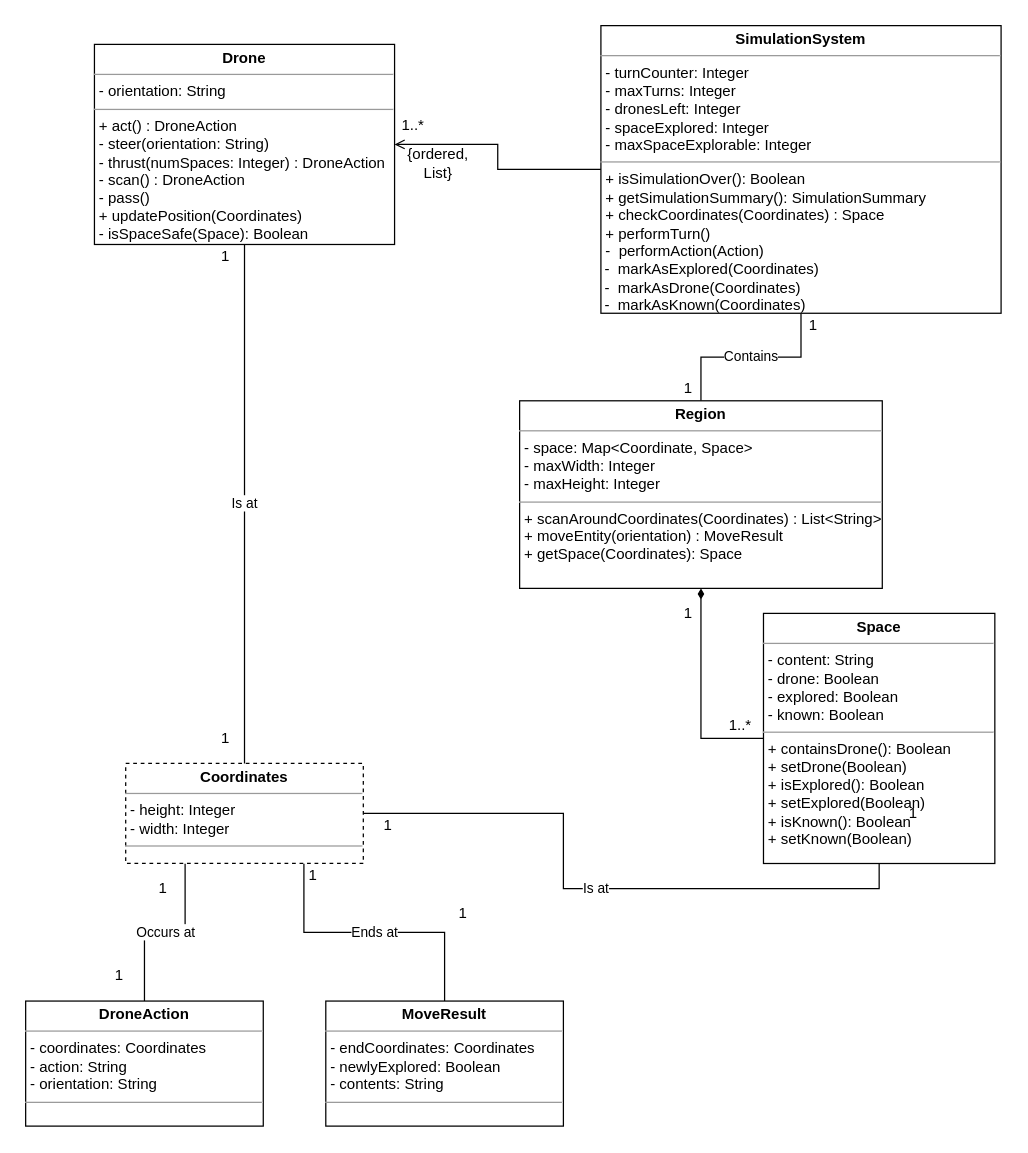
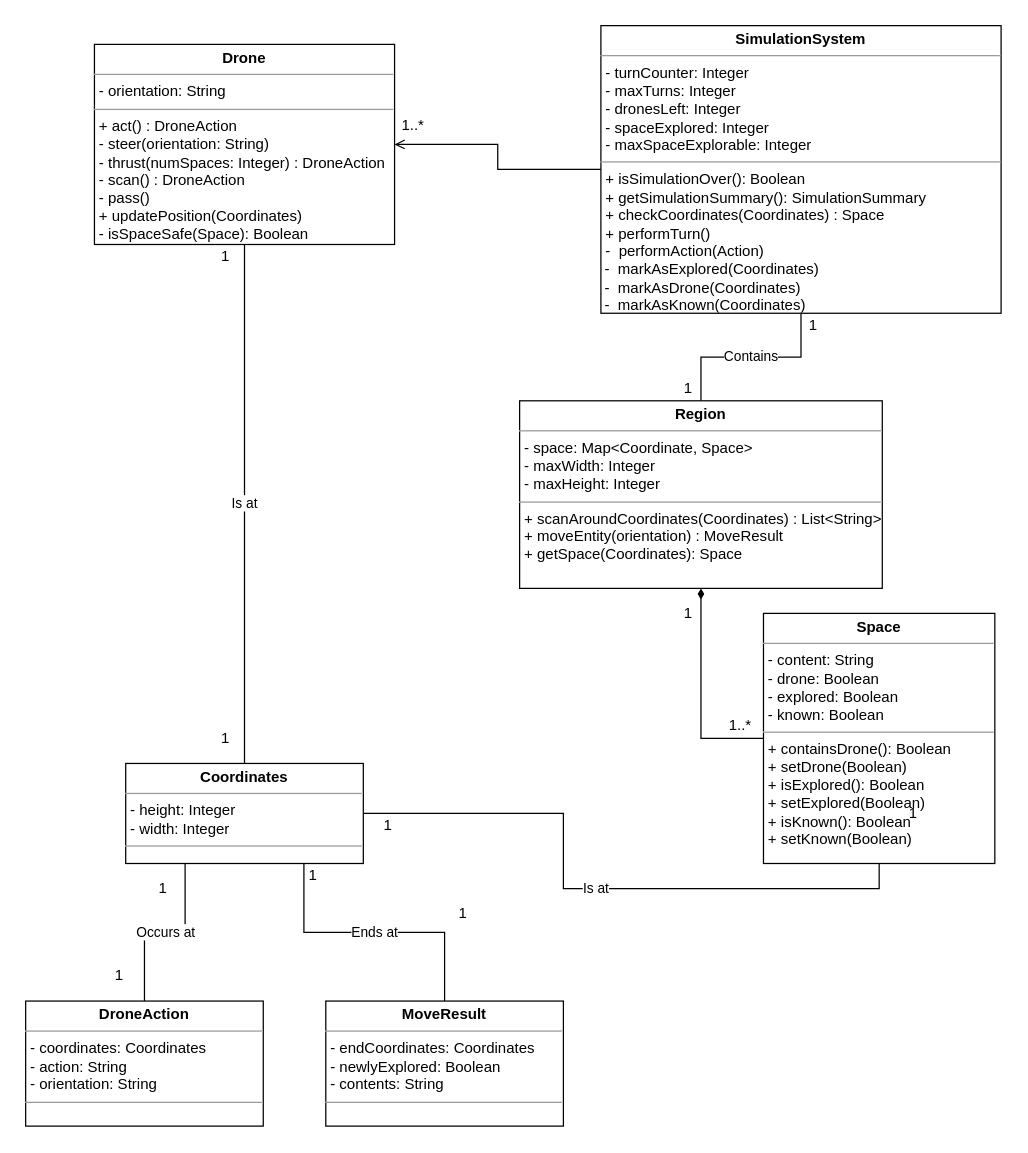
node "{ordered, List}": removed
node "Coordinates - height: Integer - width: Integer": style dashed -> solid
